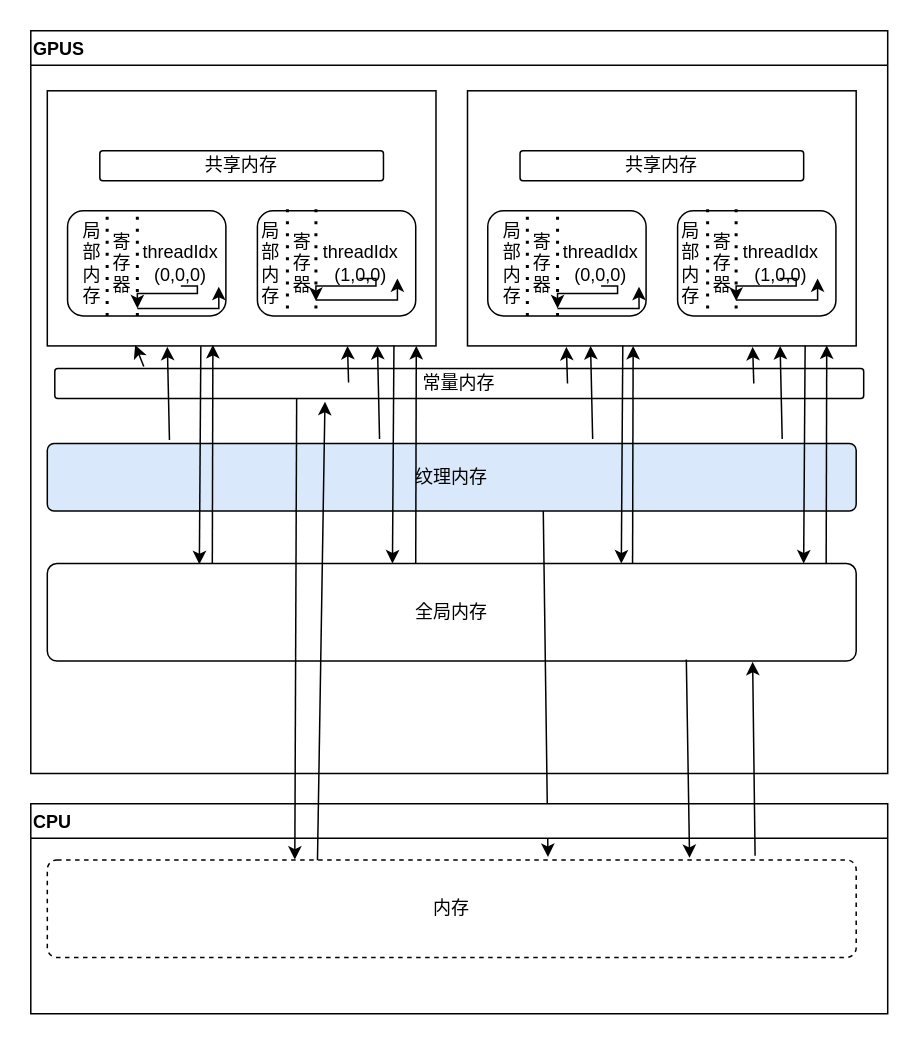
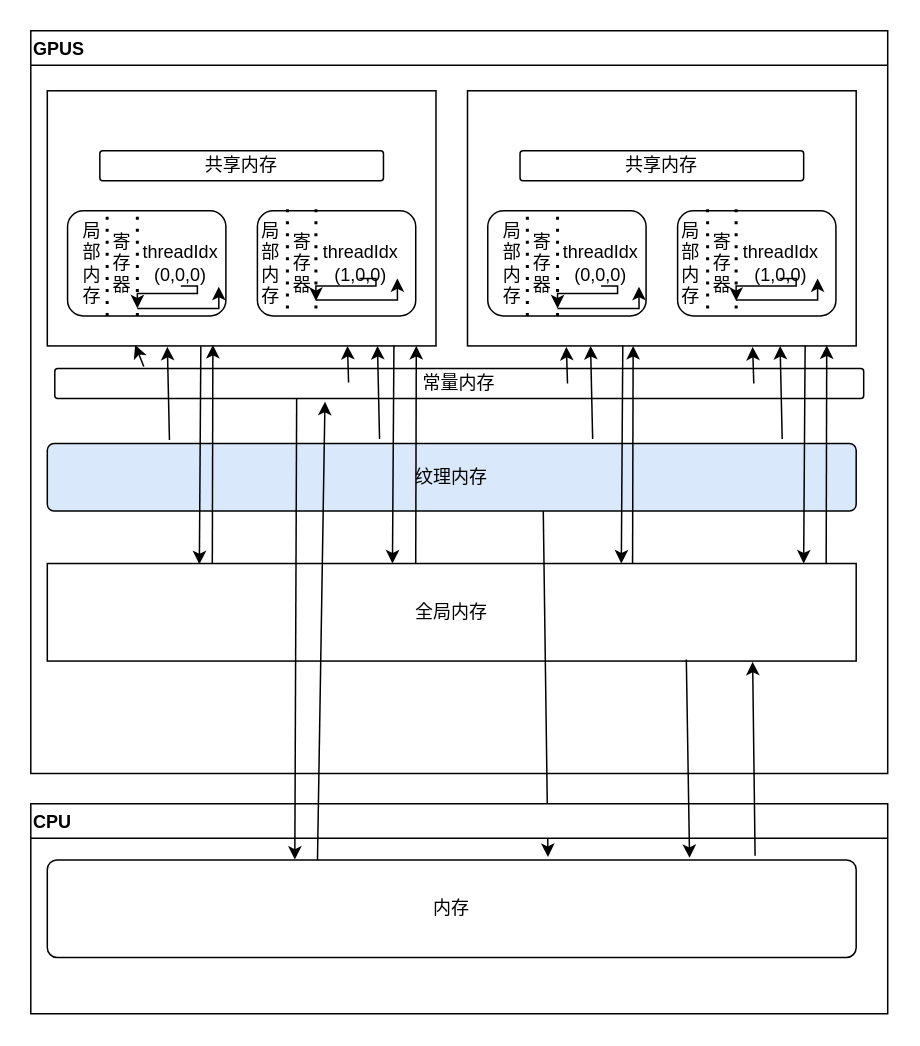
node "全局内存": shape rounded rectangle -> rectangle
node "内存": style dashed -> solid
